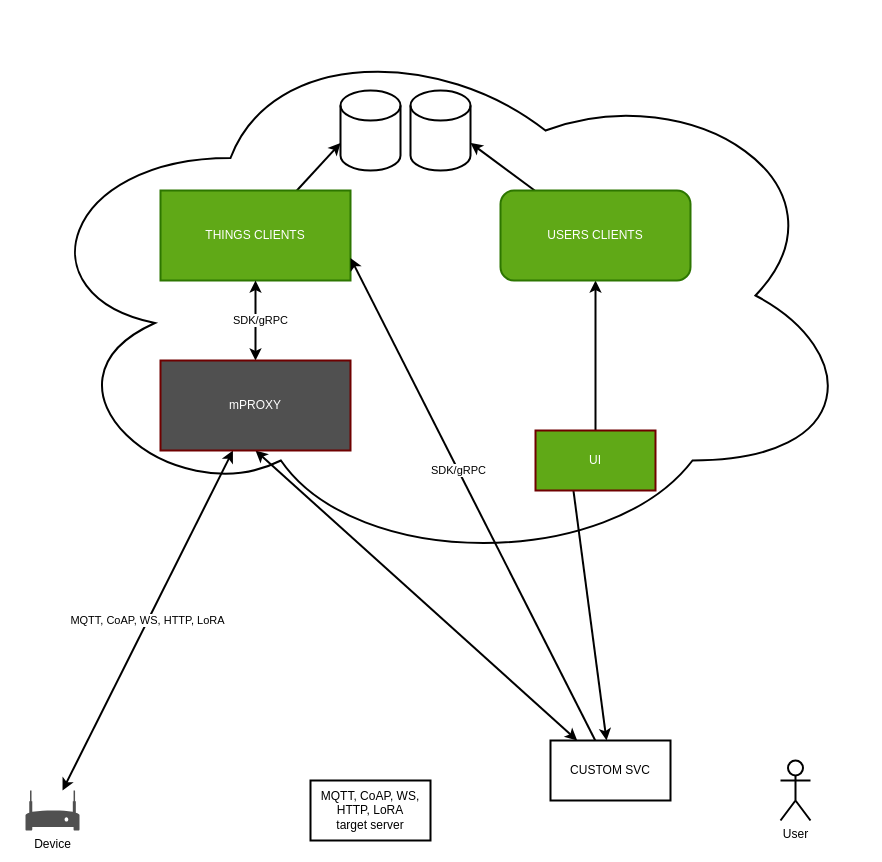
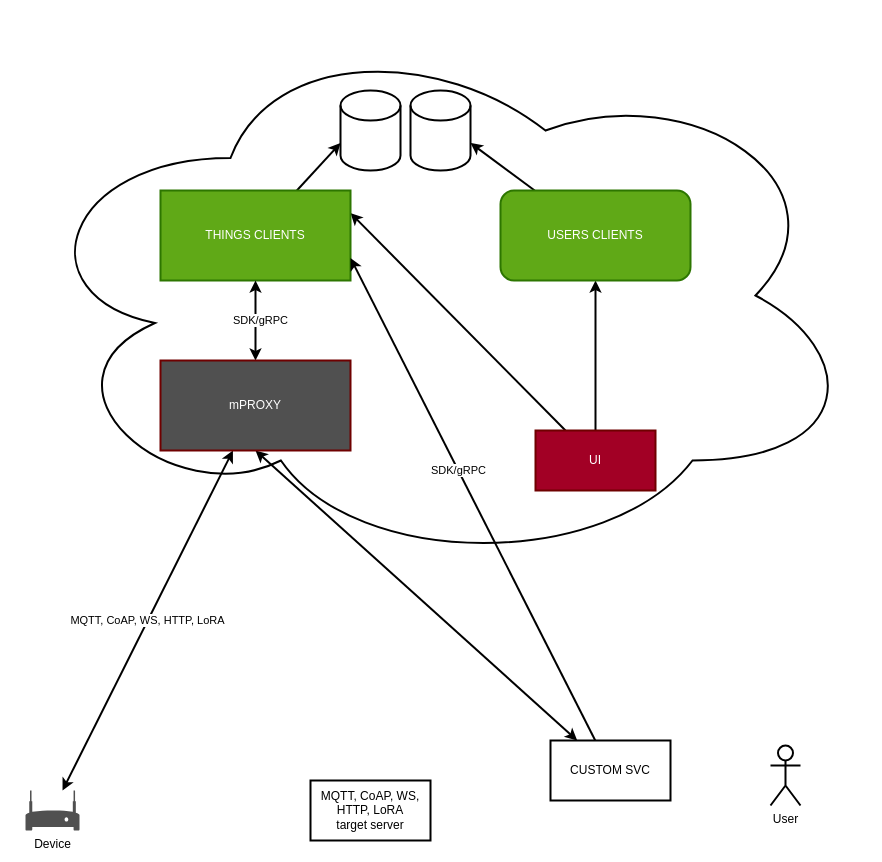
node "UI": fillcolor #60a917 -> #a20025
edge "UI" -> "CUSTOM SVC": now "UI" -> "THINGS CLIENTS"
node "User": moved (796, 791) -> (786, 776)
